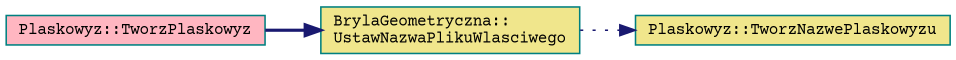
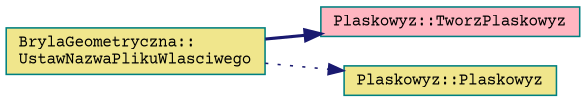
edge "Plaskowyz::TworzPlaskowyz" -> "BrylaGeometryczna:: UstawNazwaPlikuWlasciwego": reversed
node "Plaskowyz::TworzNazwePlaskowyzu": label "Plaskowyz::TworzNazwePlaskowyzu" -> "Plaskowyz::Plaskowyz"
